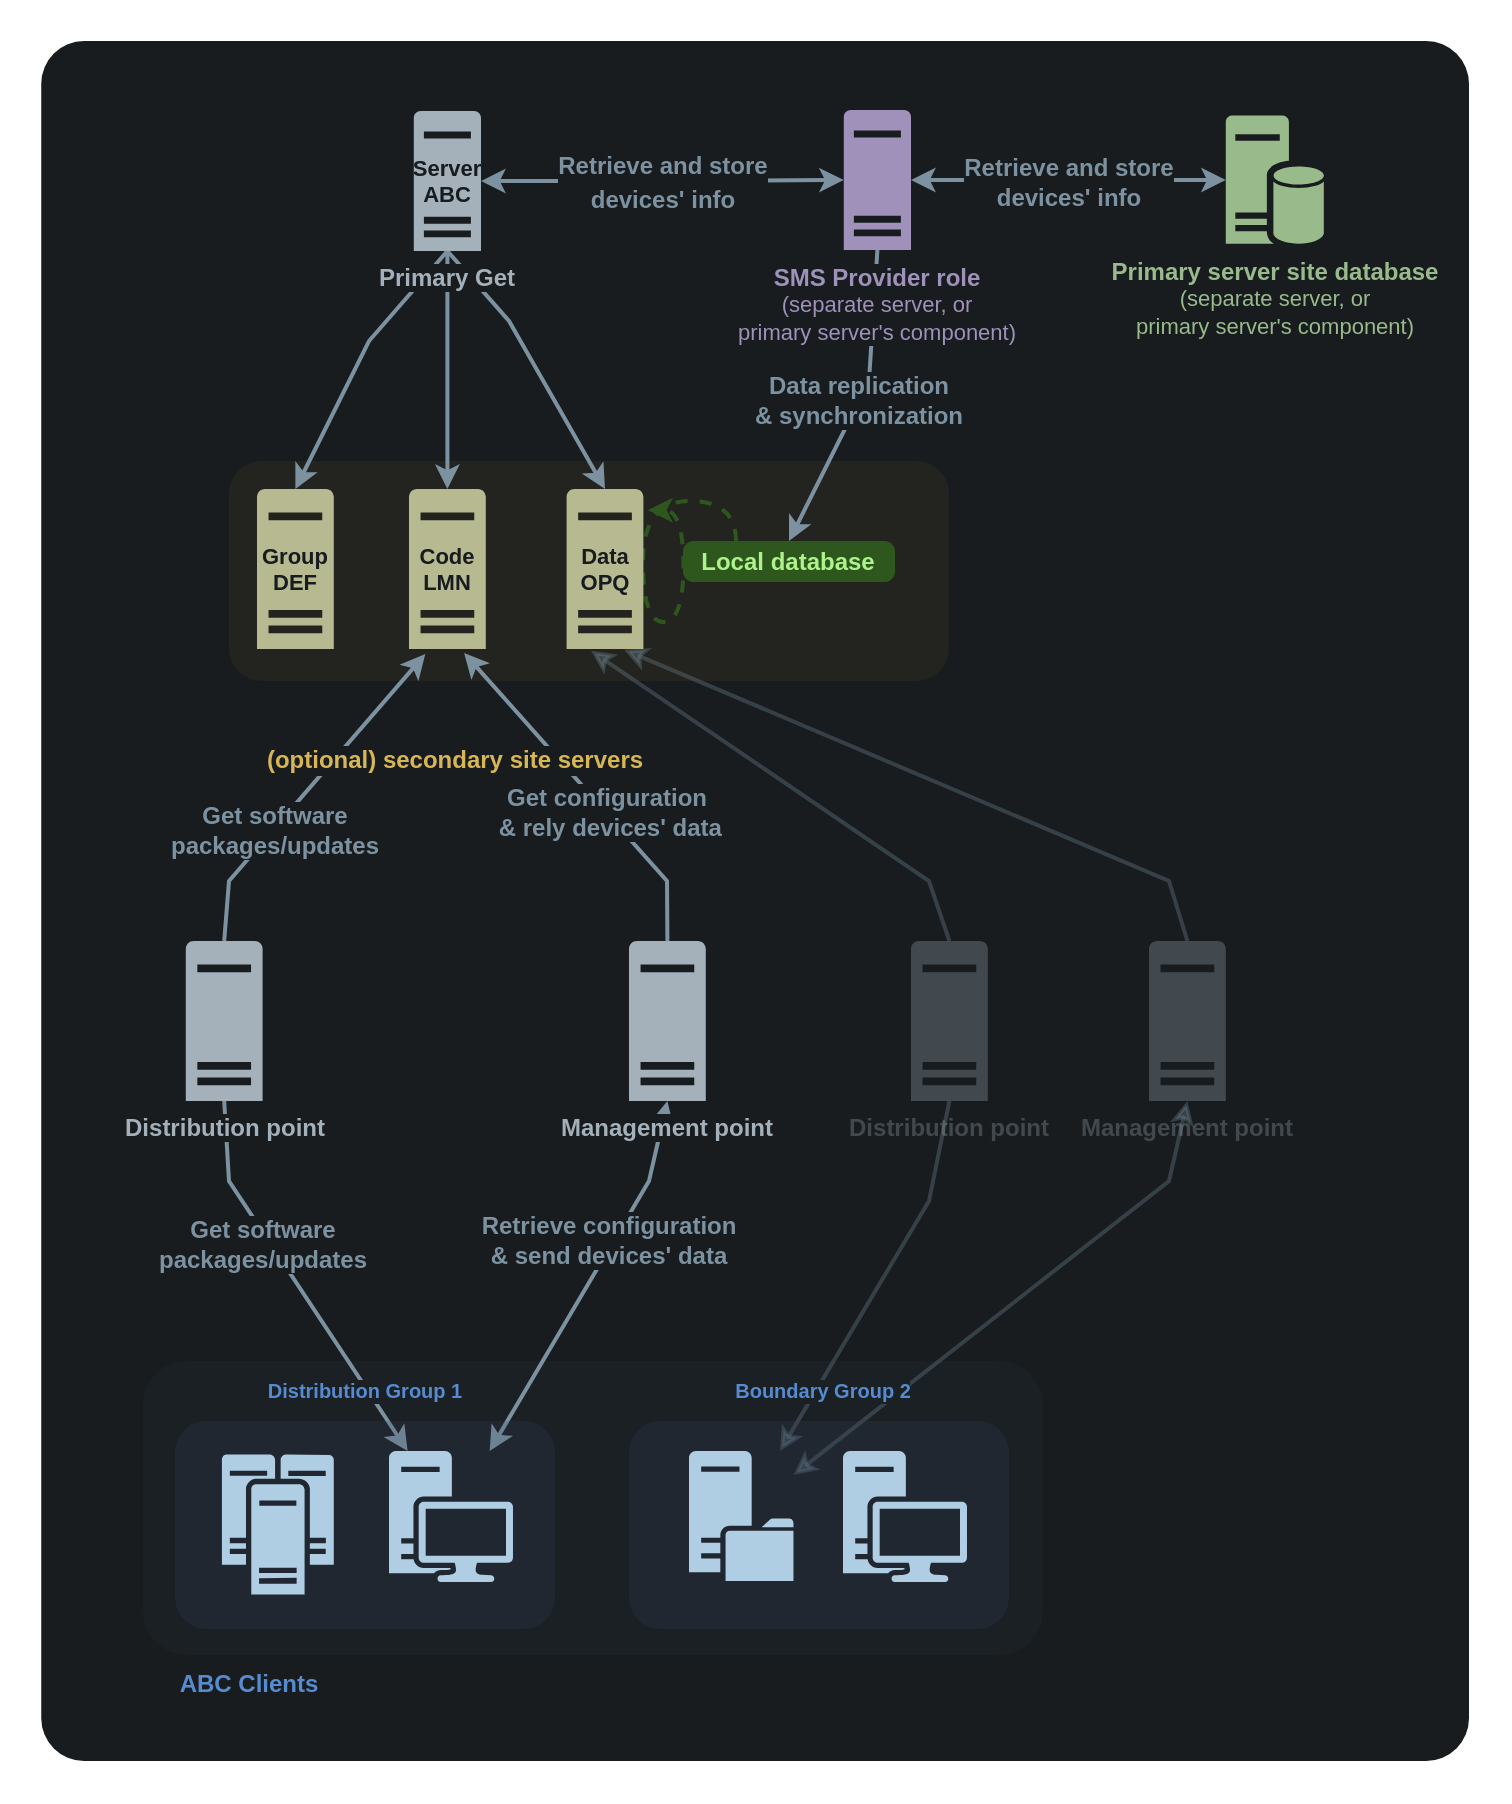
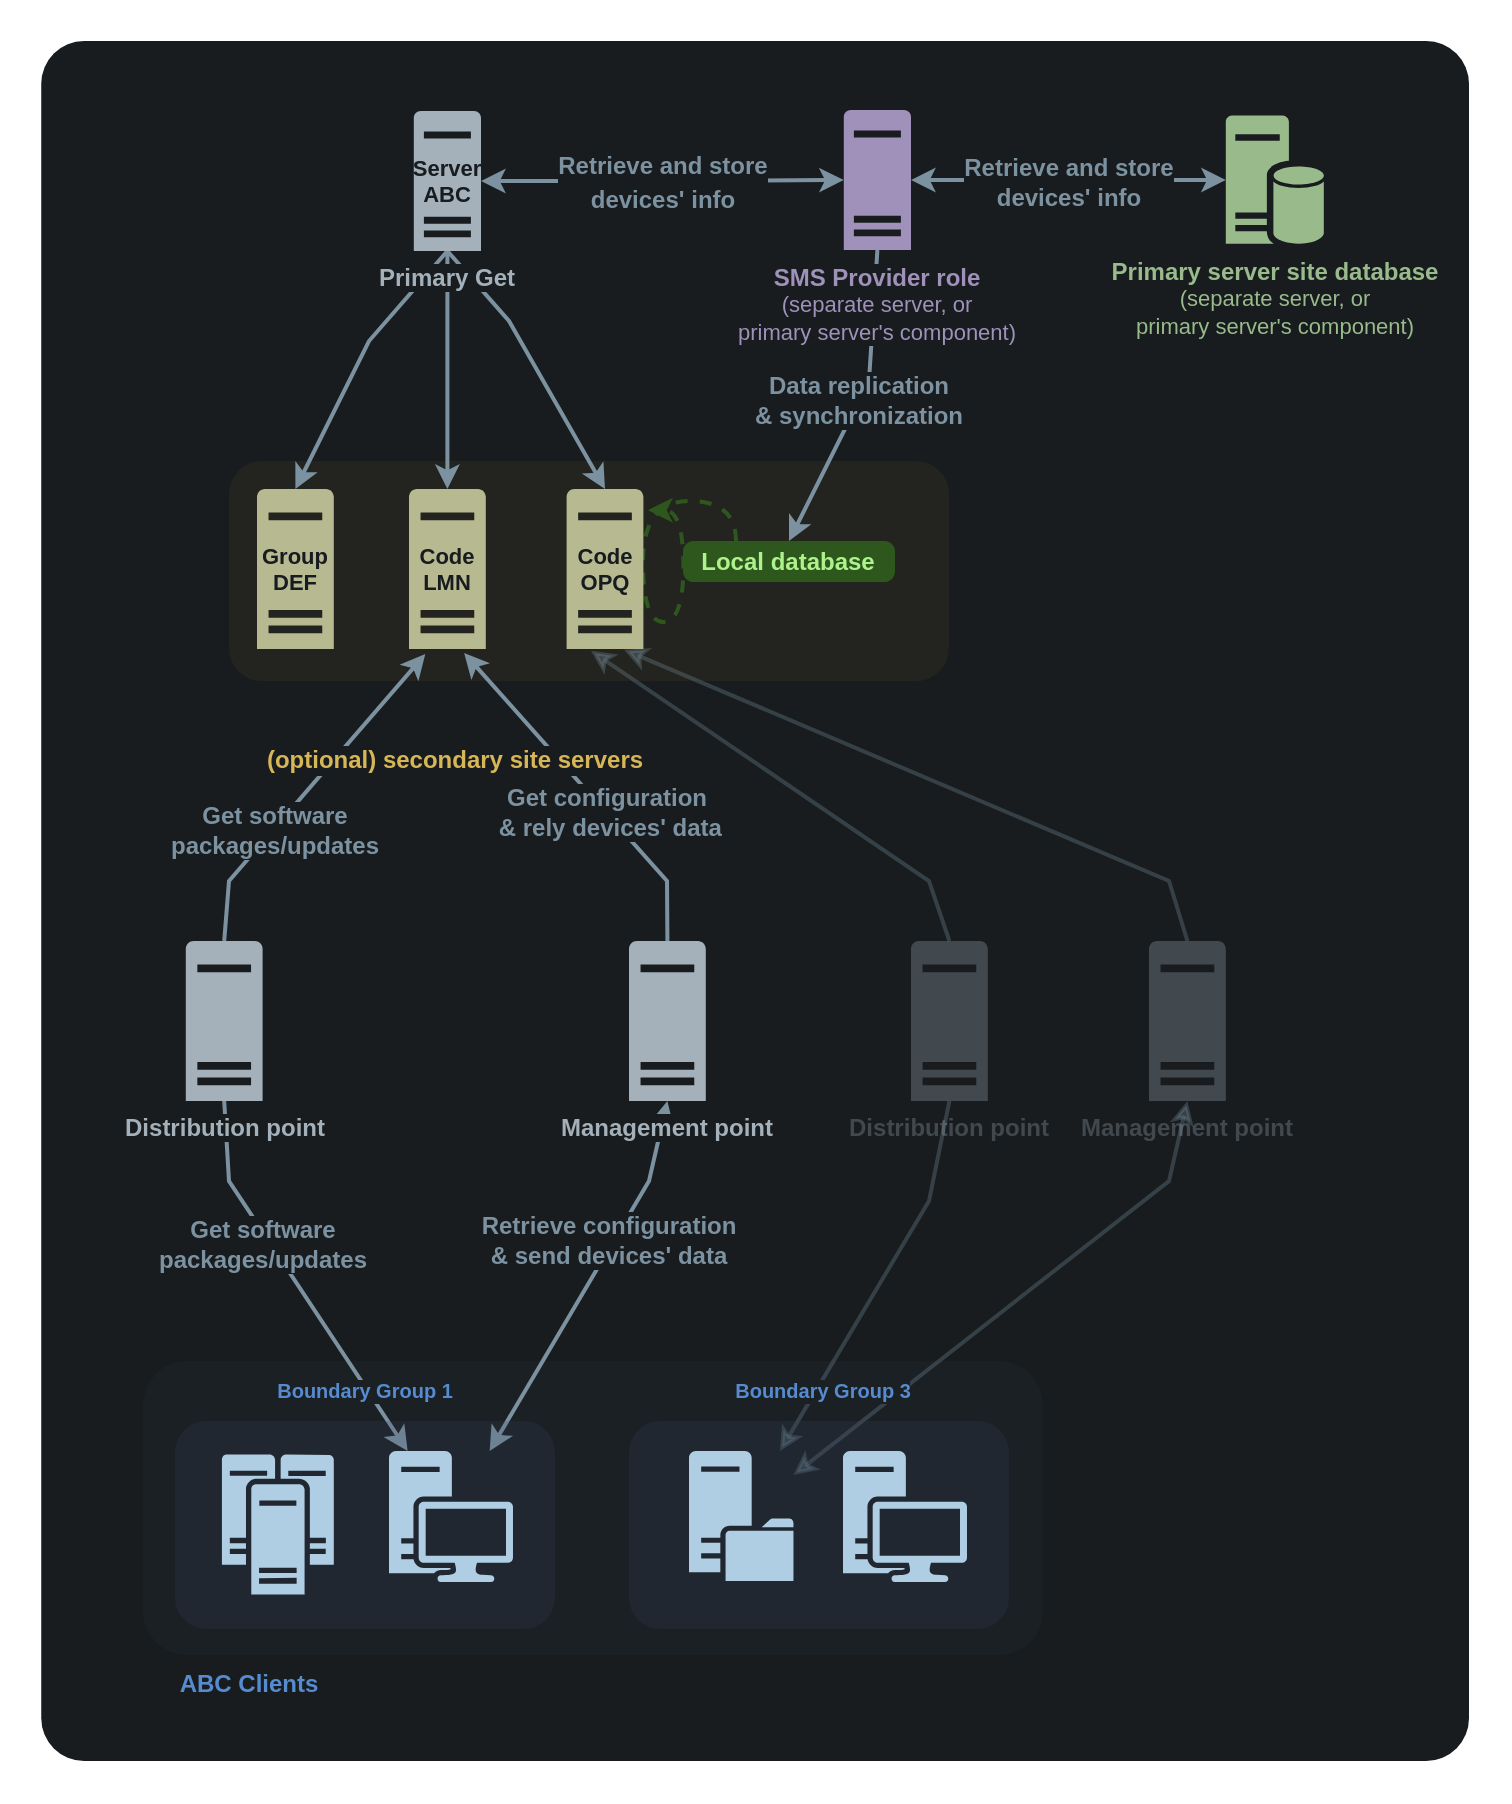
node "Data OPQ": label "Data OPQ" -> "Code OPQ"
node "Distribution Group 1": label "Distribution Group 1" -> "Boundary Group 1"
node "Boundary Group 2": label "Boundary Group 2" -> "Boundary Group 3"
